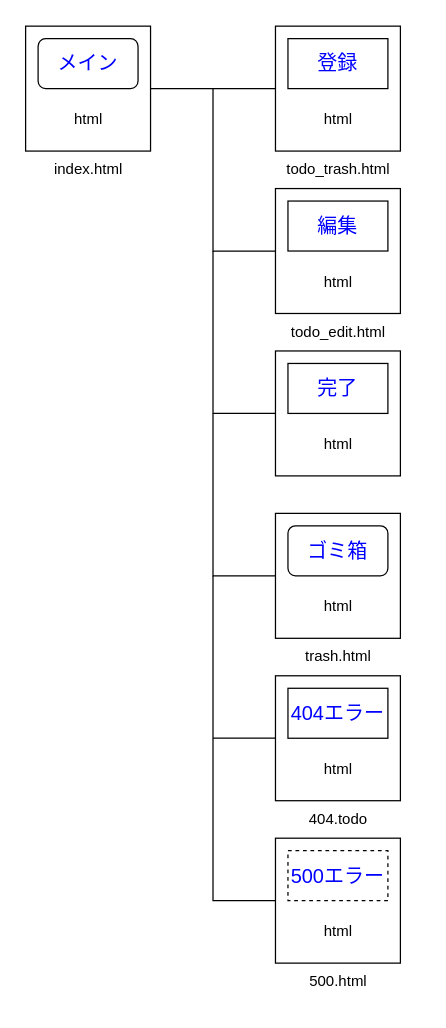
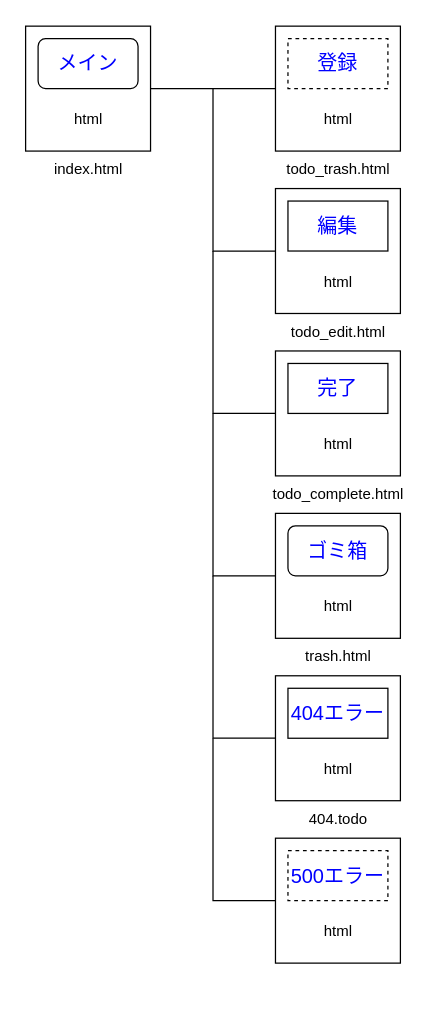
node "登録": style solid -> dashed
node "todo_complete.html": added
node "500.html": removed
